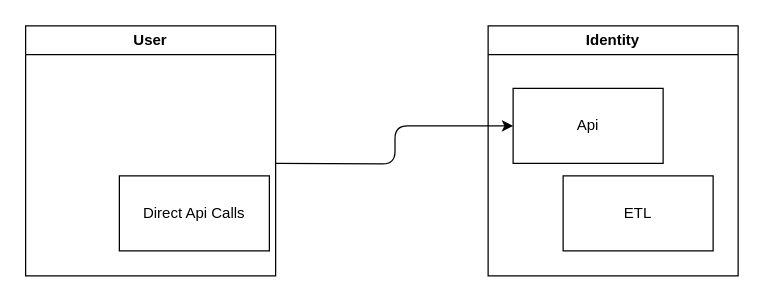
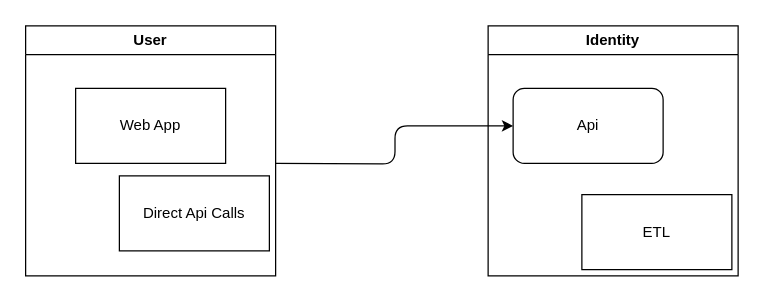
node "Web App": added
node "Api": shape rectangle -> rounded rectangle
node "ETL": moved (638, 213) -> (657, 232)
